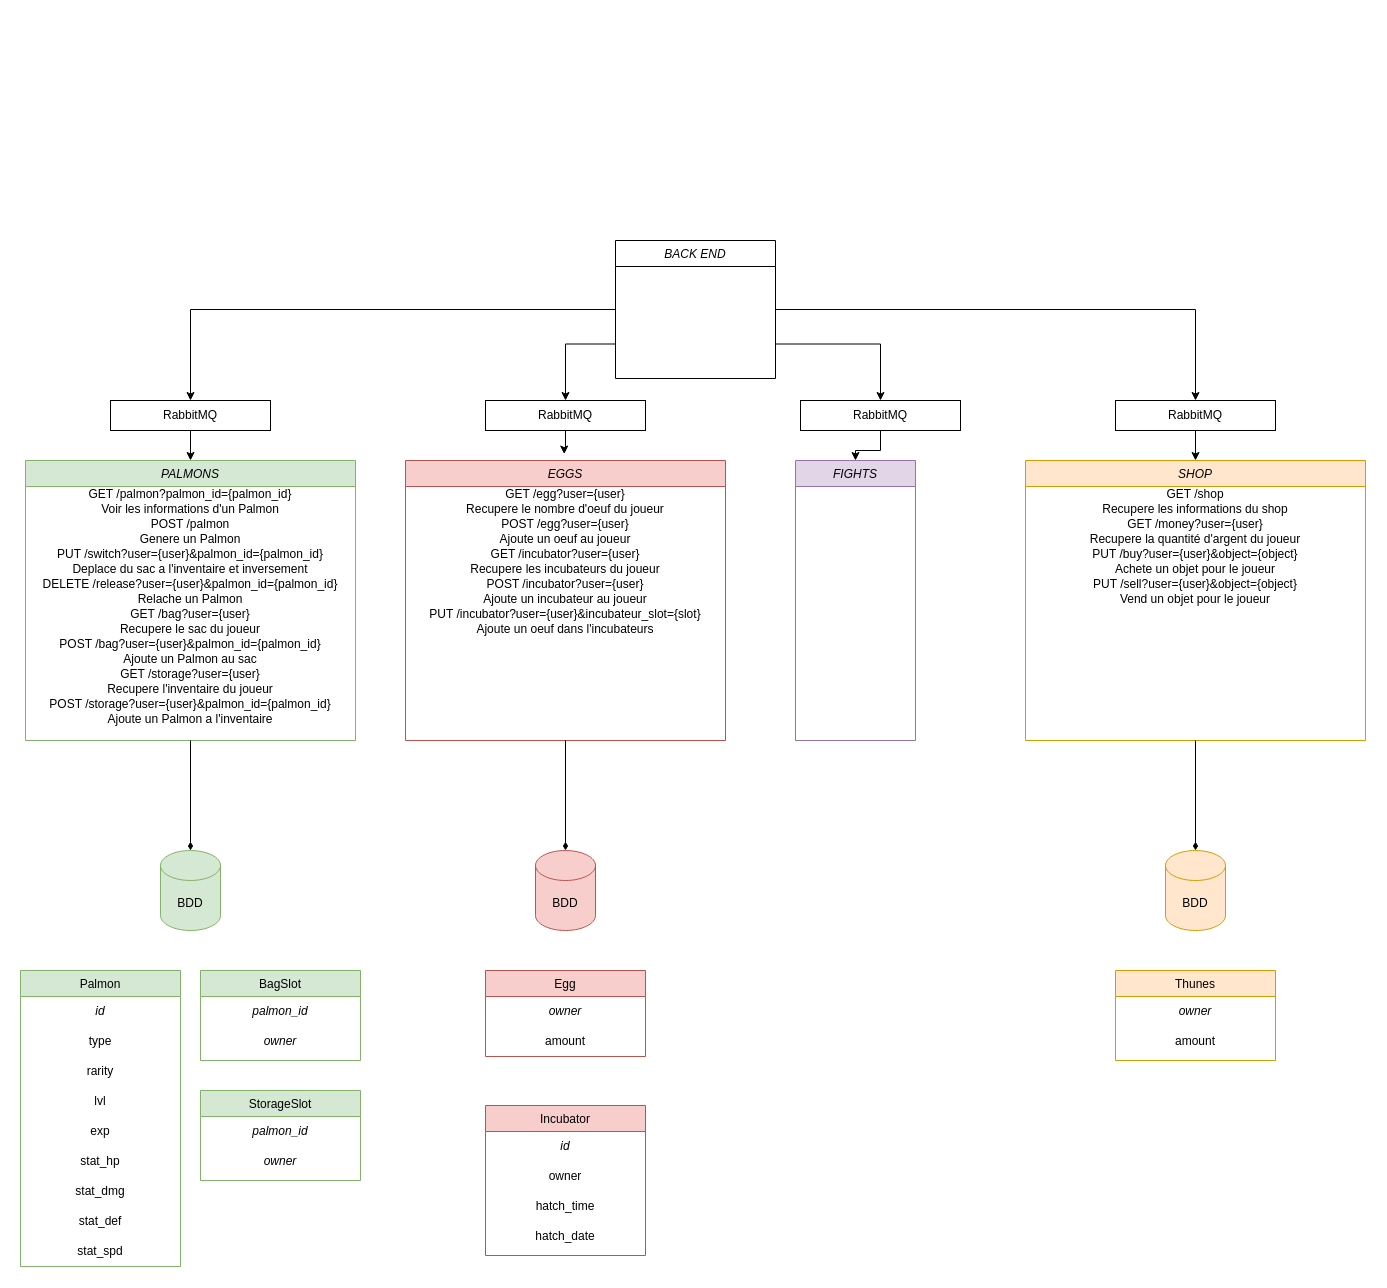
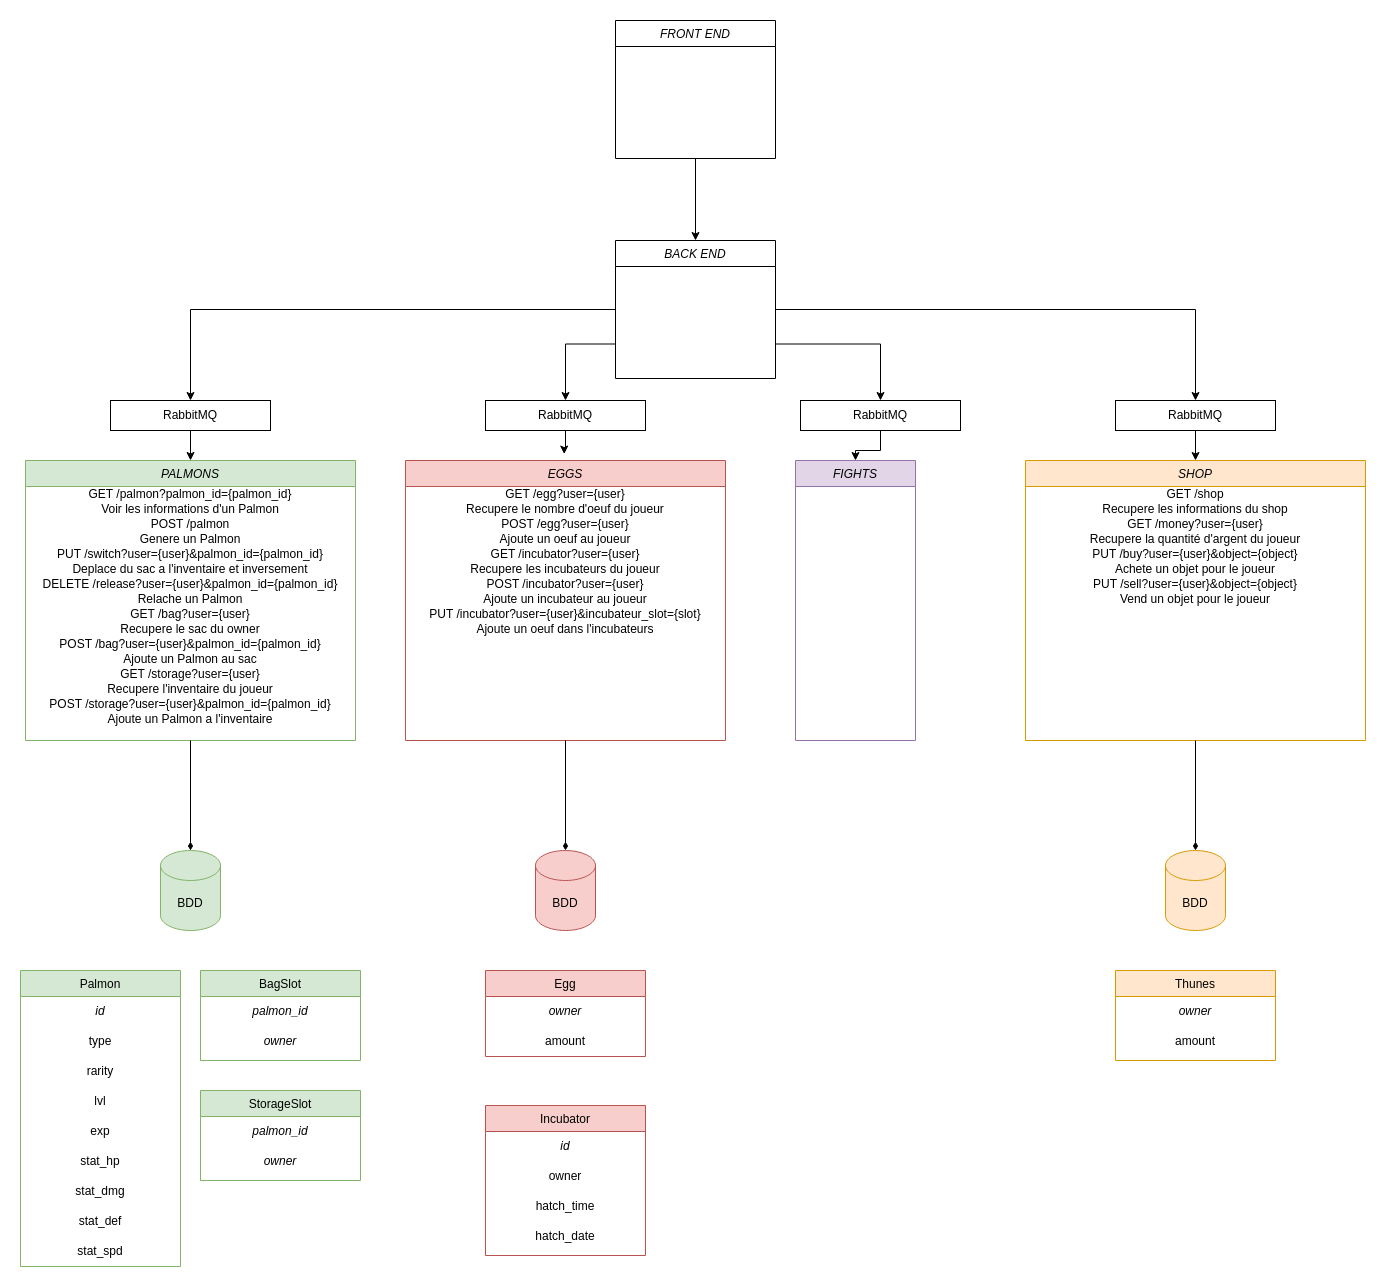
node "FRONT END": added
edge "FRONT END" -> "BACK END": added
node "GET /bag?user={user} Recupere le sac du joueur": label "GET /bag?user={user} Recupere le sac du joueur" -> "GET /bag?user={user} Recupere le sac du owner"
